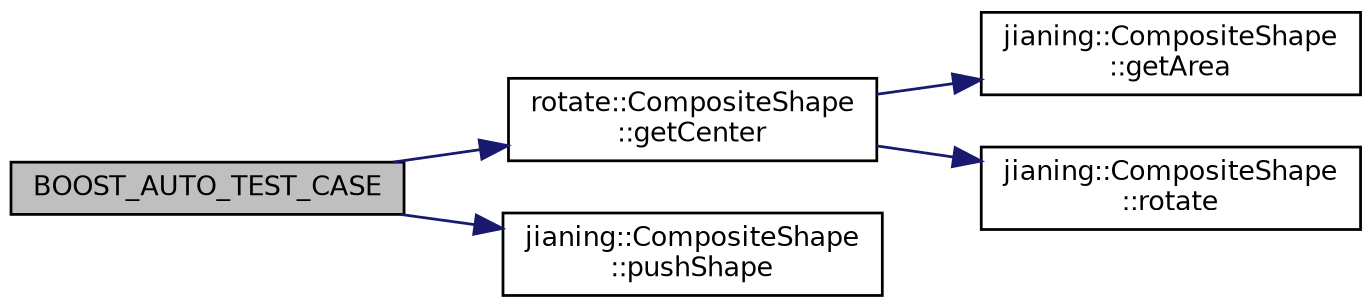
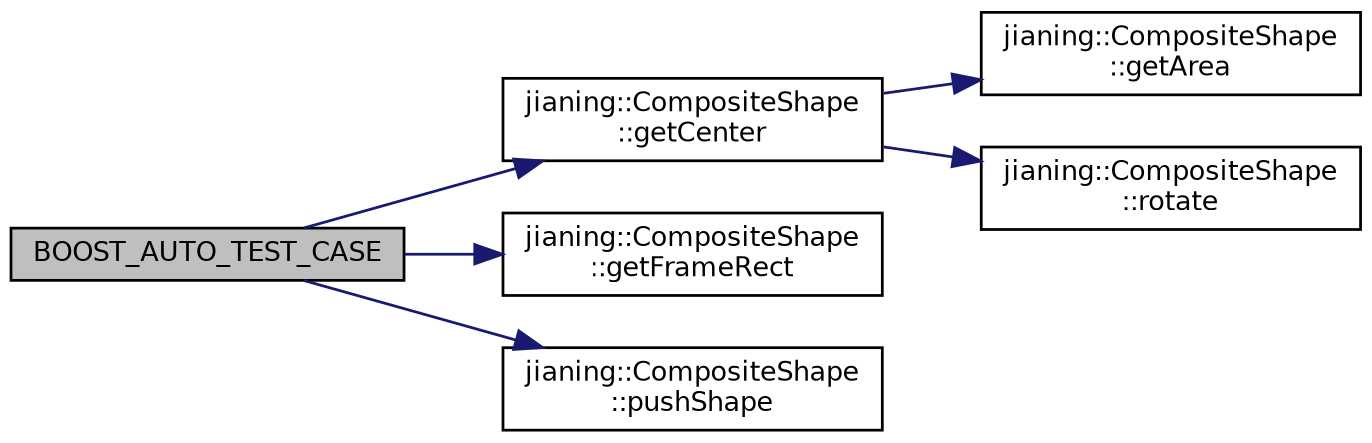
node "rotate::CompositeShape ::getCenter": label "rotate::CompositeShape ::getCenter" -> "jianing::CompositeShape ::getCenter"
node "jianing::CompositeShape ::getFrameRect": added
